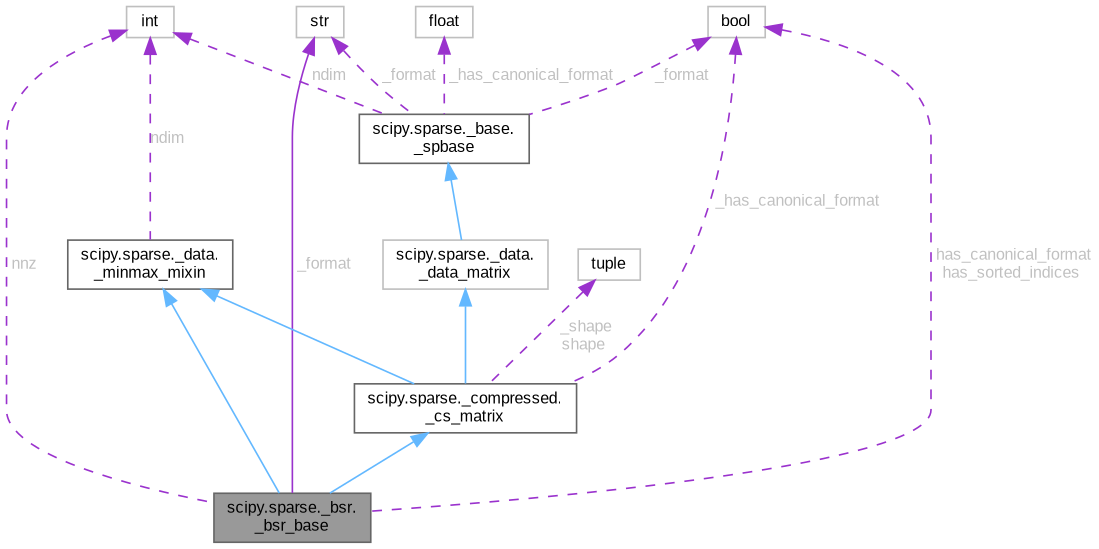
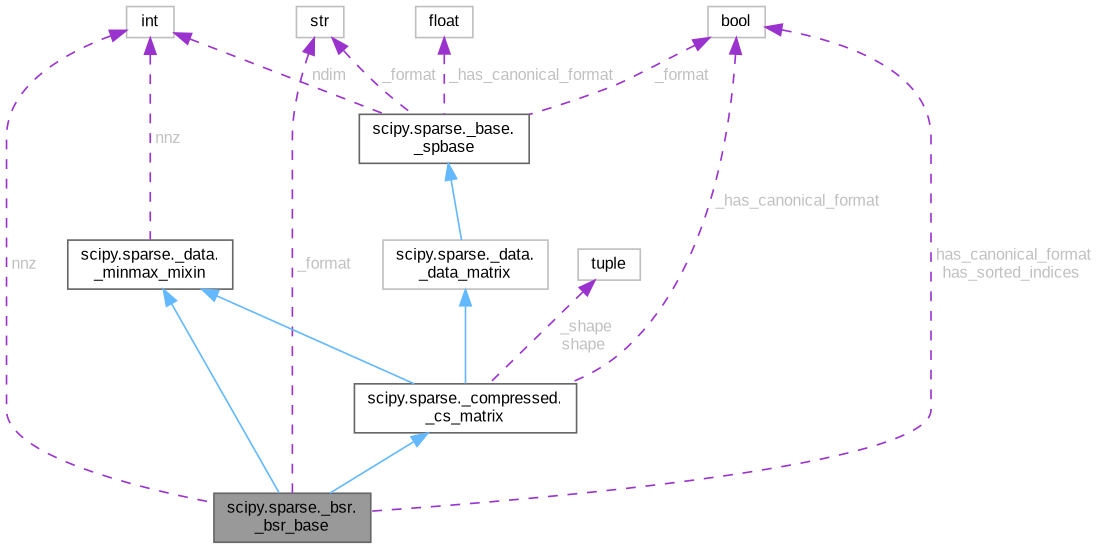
edge "scipy.sparse._data. _minmax_mixin" -> "int": label " ndim" -> " nnz"
edge "scipy.sparse._bsr. _bsr_base" -> "str": style solid -> dashed
